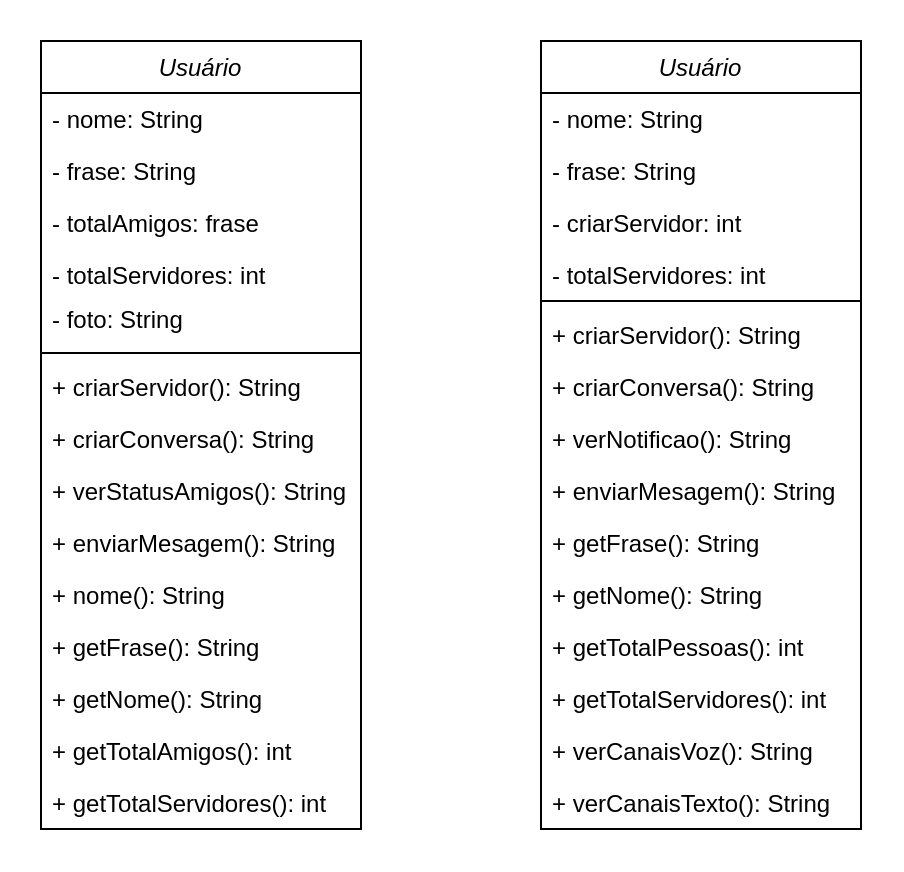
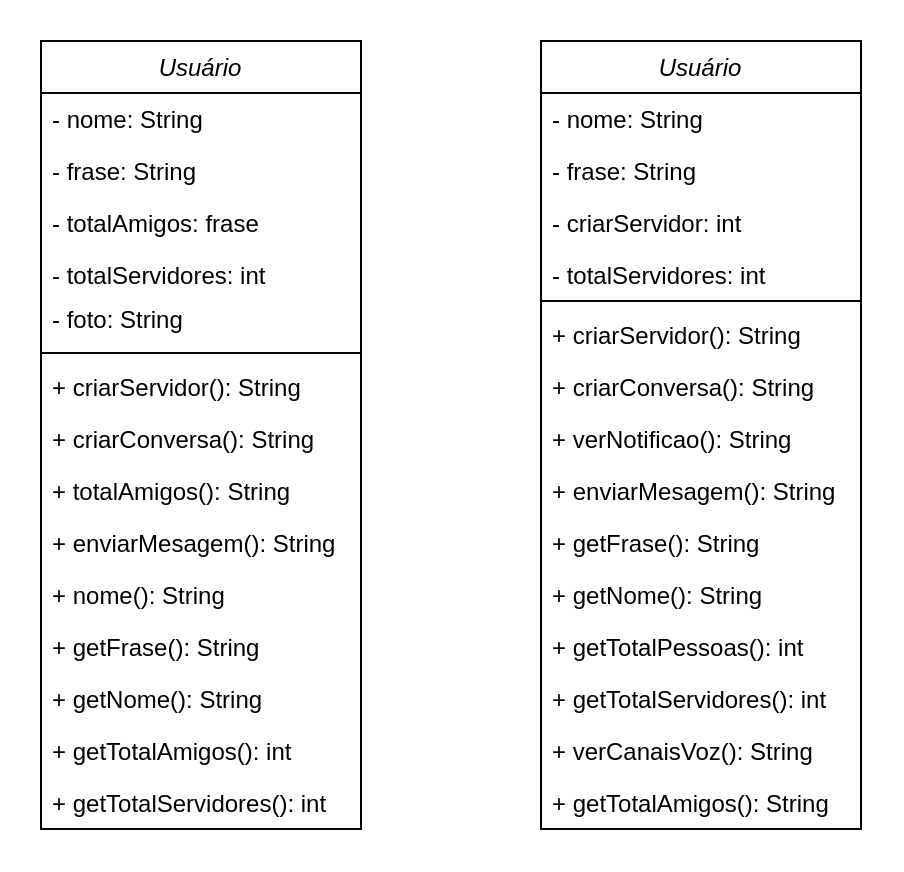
node "+ verStatusAmigos(): String": label "+ verStatusAmigos(): String" -> "+ totalAmigos(): String"
node "+ verCanaisTexto(): String": label "+ verCanaisTexto(): String" -> "+ getTotalAmigos(): String"
